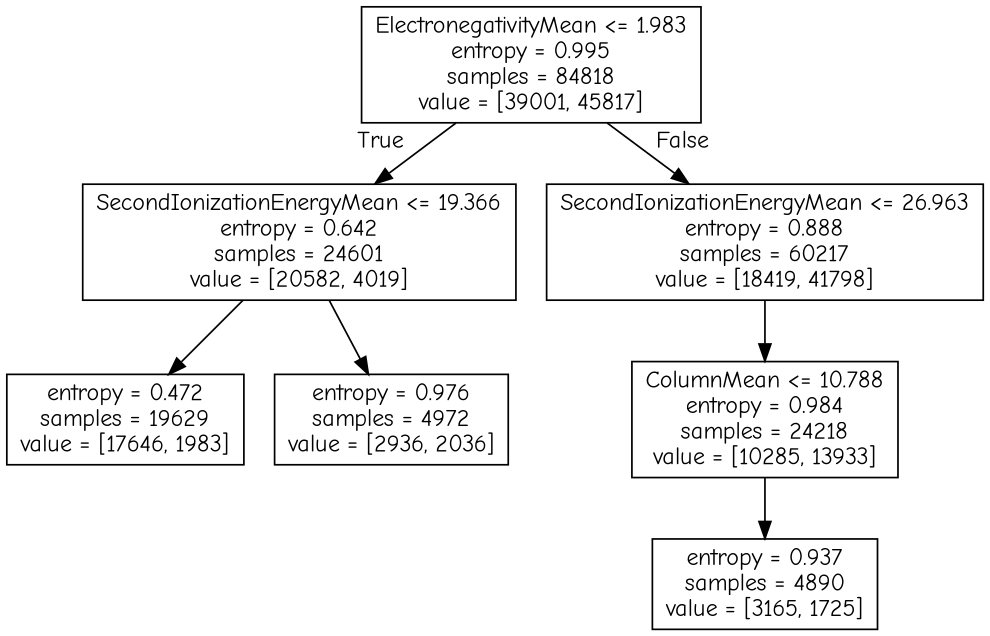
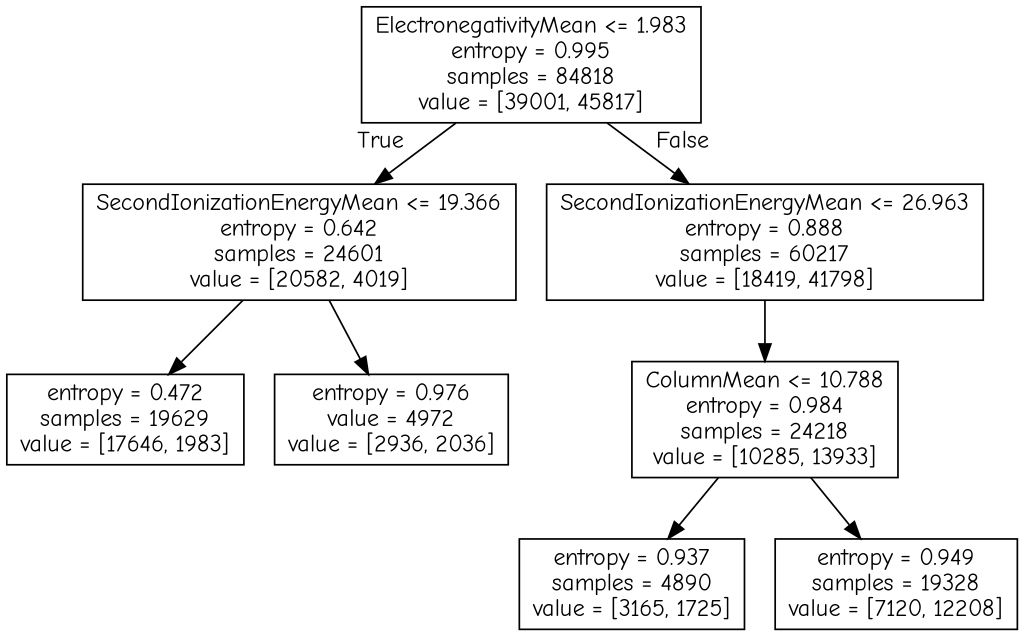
node "entropy = 0.976 samples = 4972 value = [2936, 2036]": label "entropy = 0.976 samples = 4972 value = [2936, 2036]" -> "entropy = 0.976 value = 4972 value = [2936, 2036]"
node "entropy = 0.949 samples = 19328 value = [7120, 12208]": added
